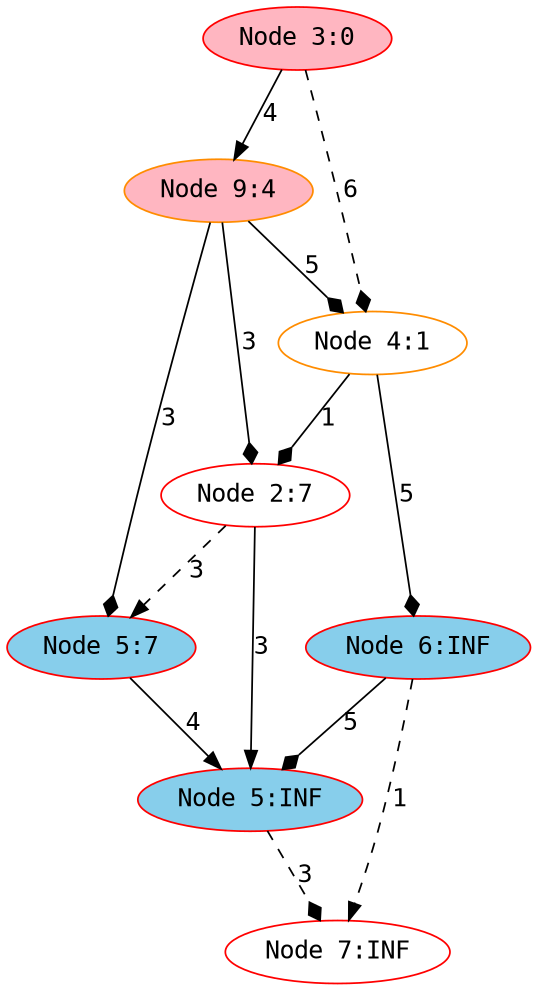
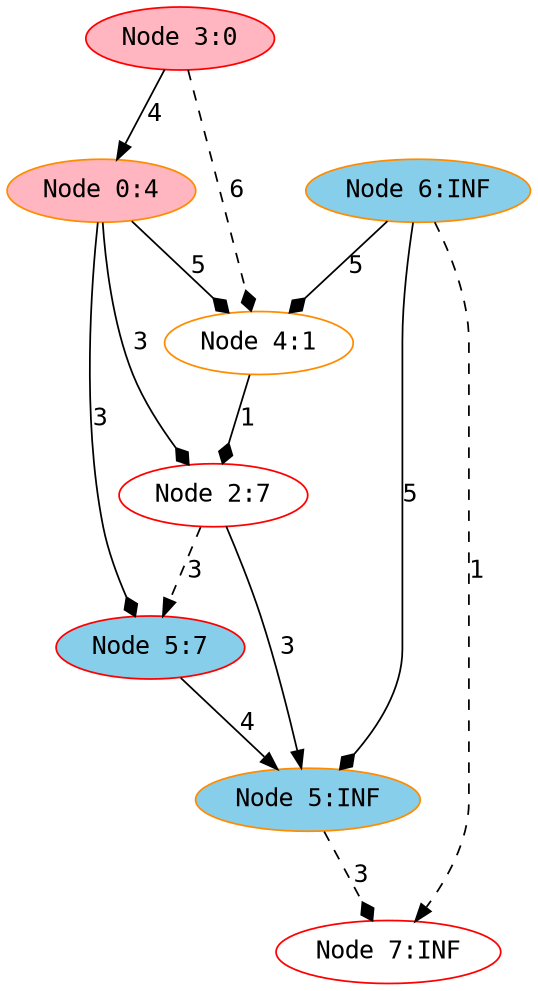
node "Node 9:4": label "Node 9:4" -> "Node 0:4"
edge "Node 4:1" -> "Node 6:INF": reversed
node "Node 6:INF": color red -> darkorange
node "Node 5:INF": color red -> darkorange
